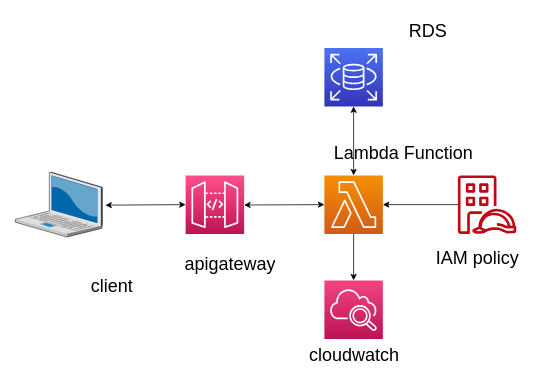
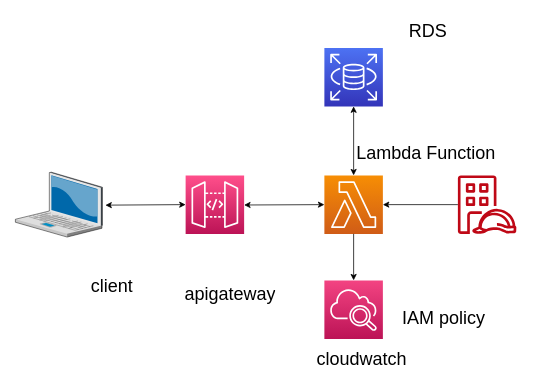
node "Lambda Function": moved (405, 153) -> (428, 153)
node "IAM policy": moved (487, 258) -> (453, 318)
node "apigateway": moved (237, 264) -> (237, 294)
node "cloudwatch": moved (354, 356) -> (361, 360)
